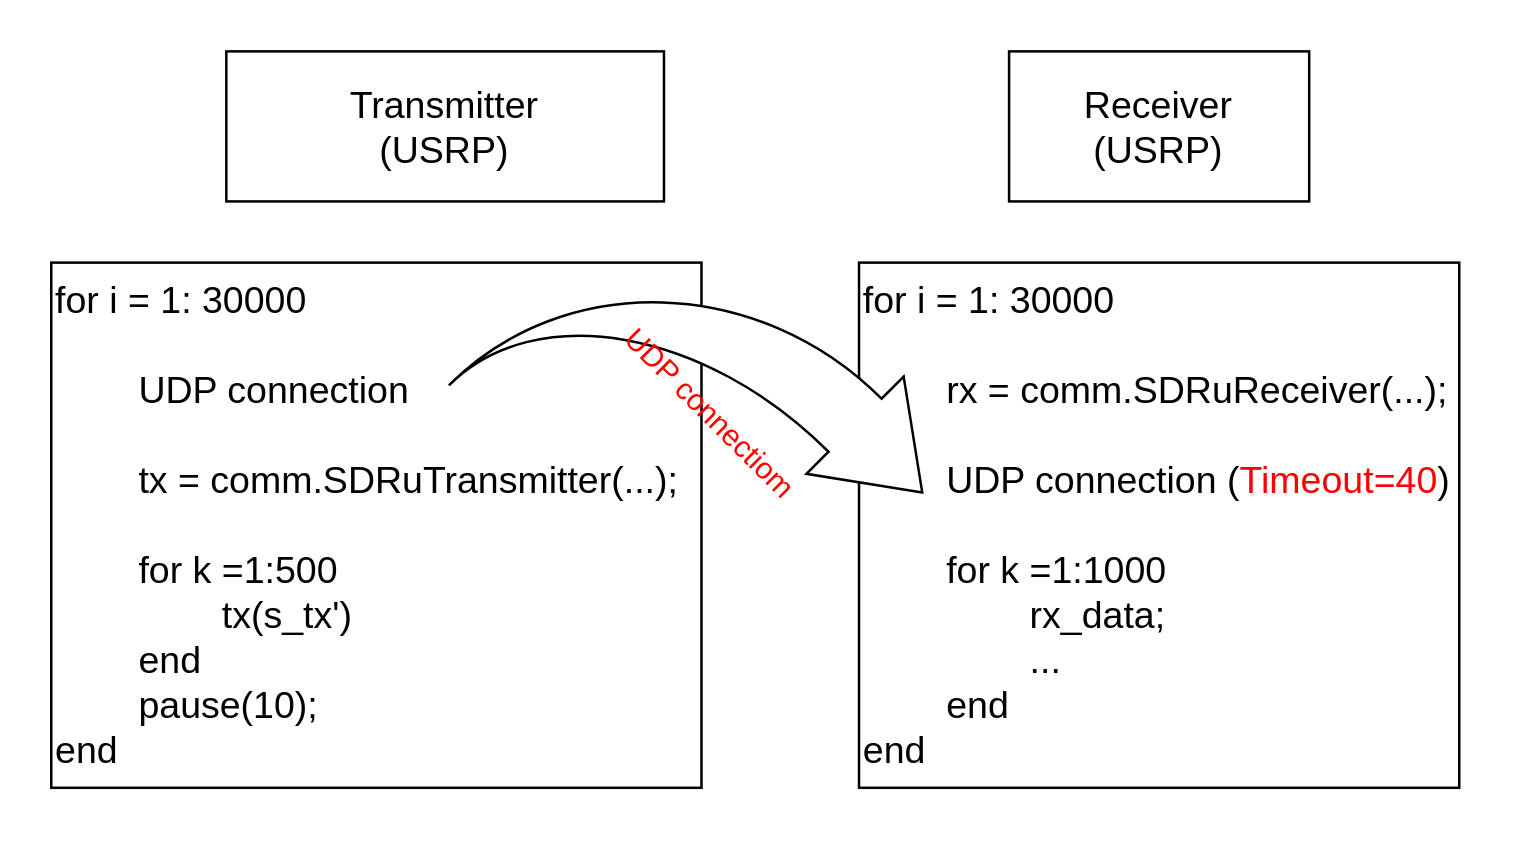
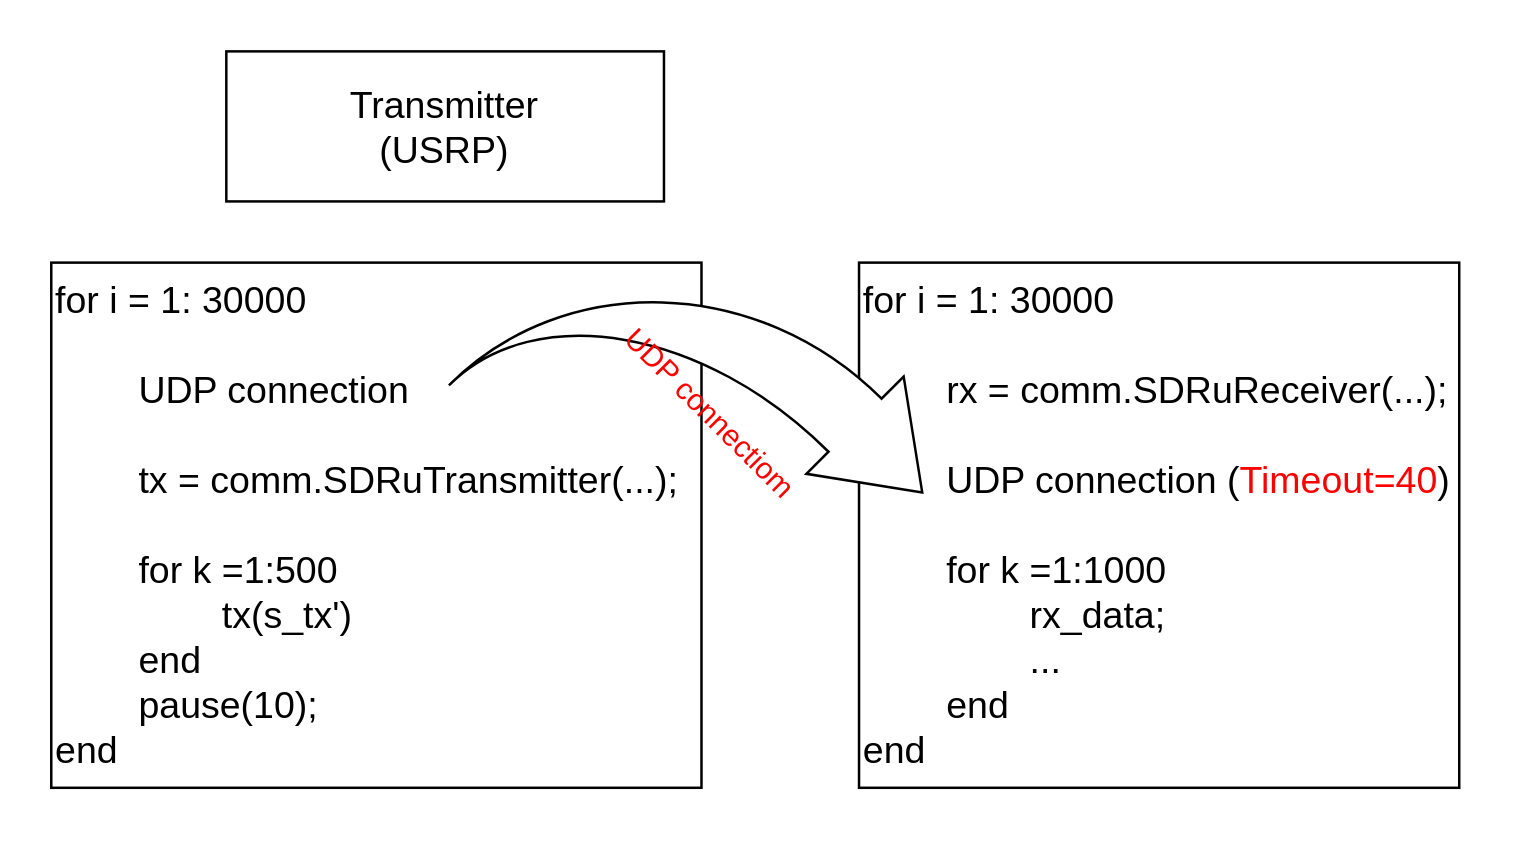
node "Receiver(USRP)": removed
